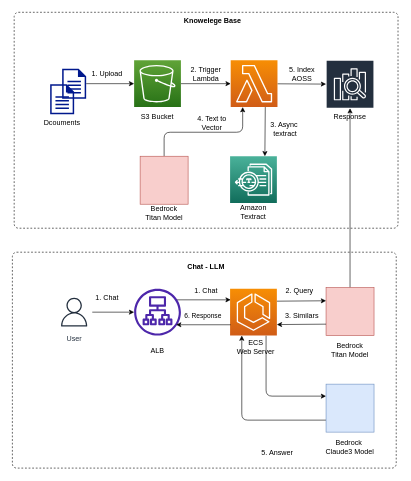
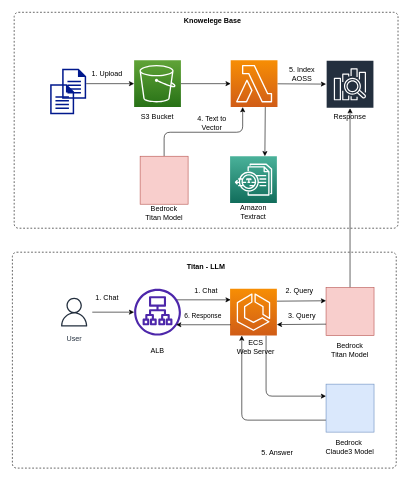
node "2. Trigger Lambda": removed
node "Dcouments": removed
node "3. Async textract": removed
node "Chat - LLM": label "Chat - LLM" -> "Titan - LLM"
node "3. Similars": label "3. Similars" -> "3. Query"
